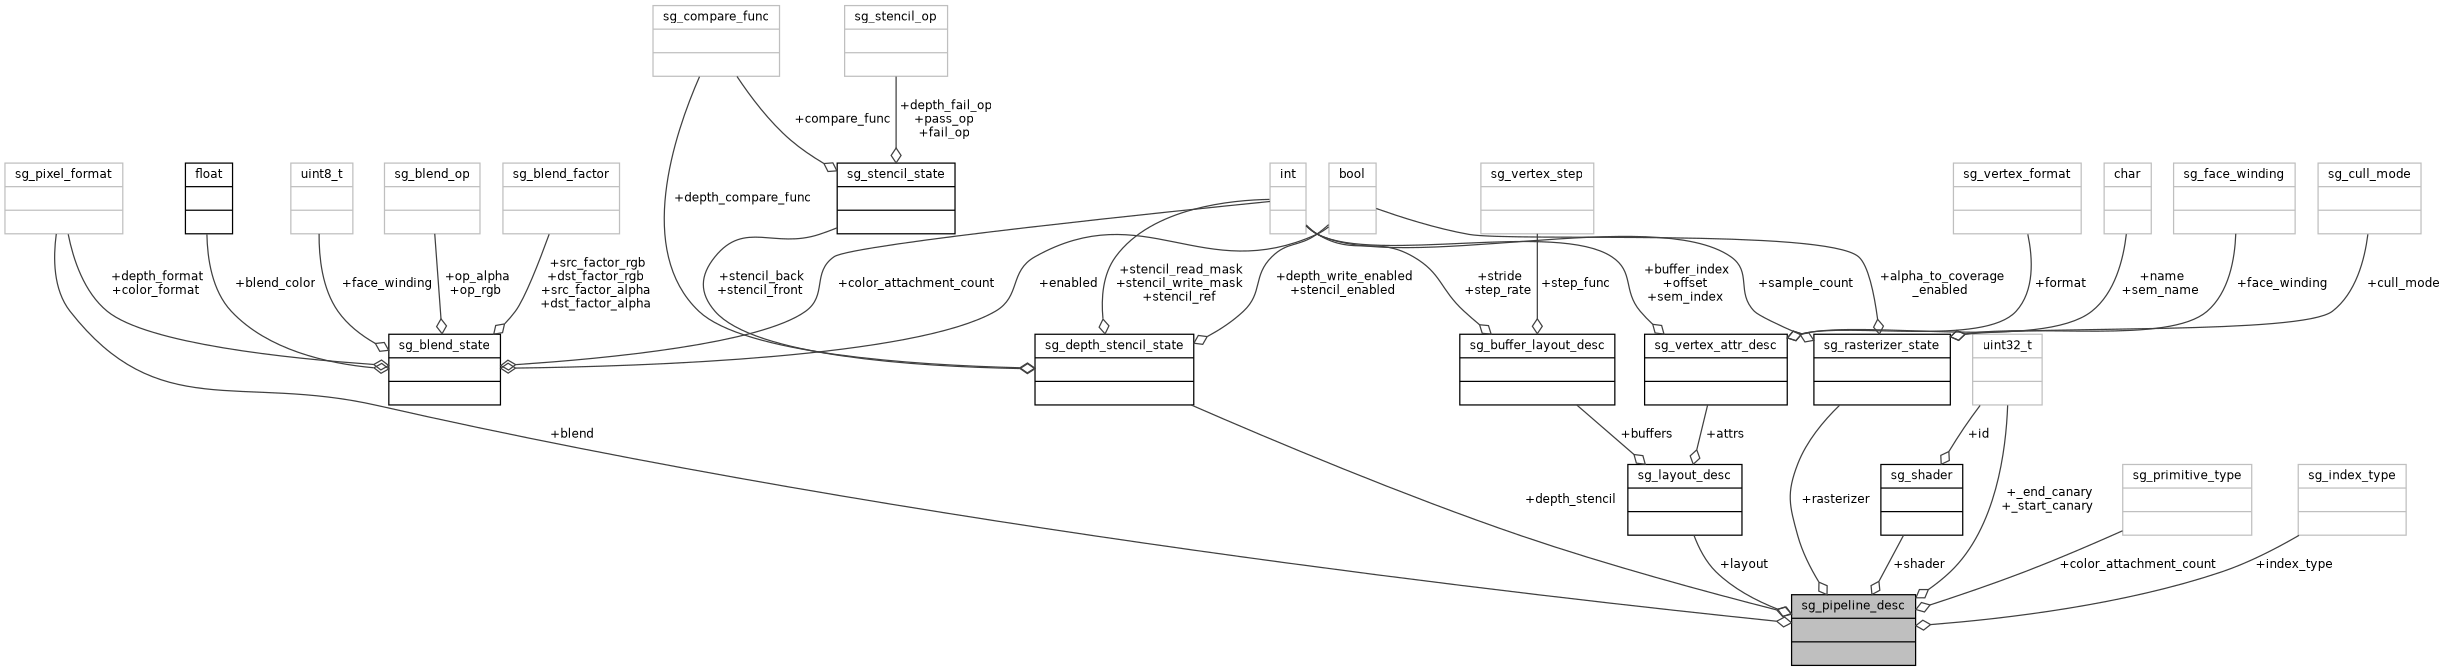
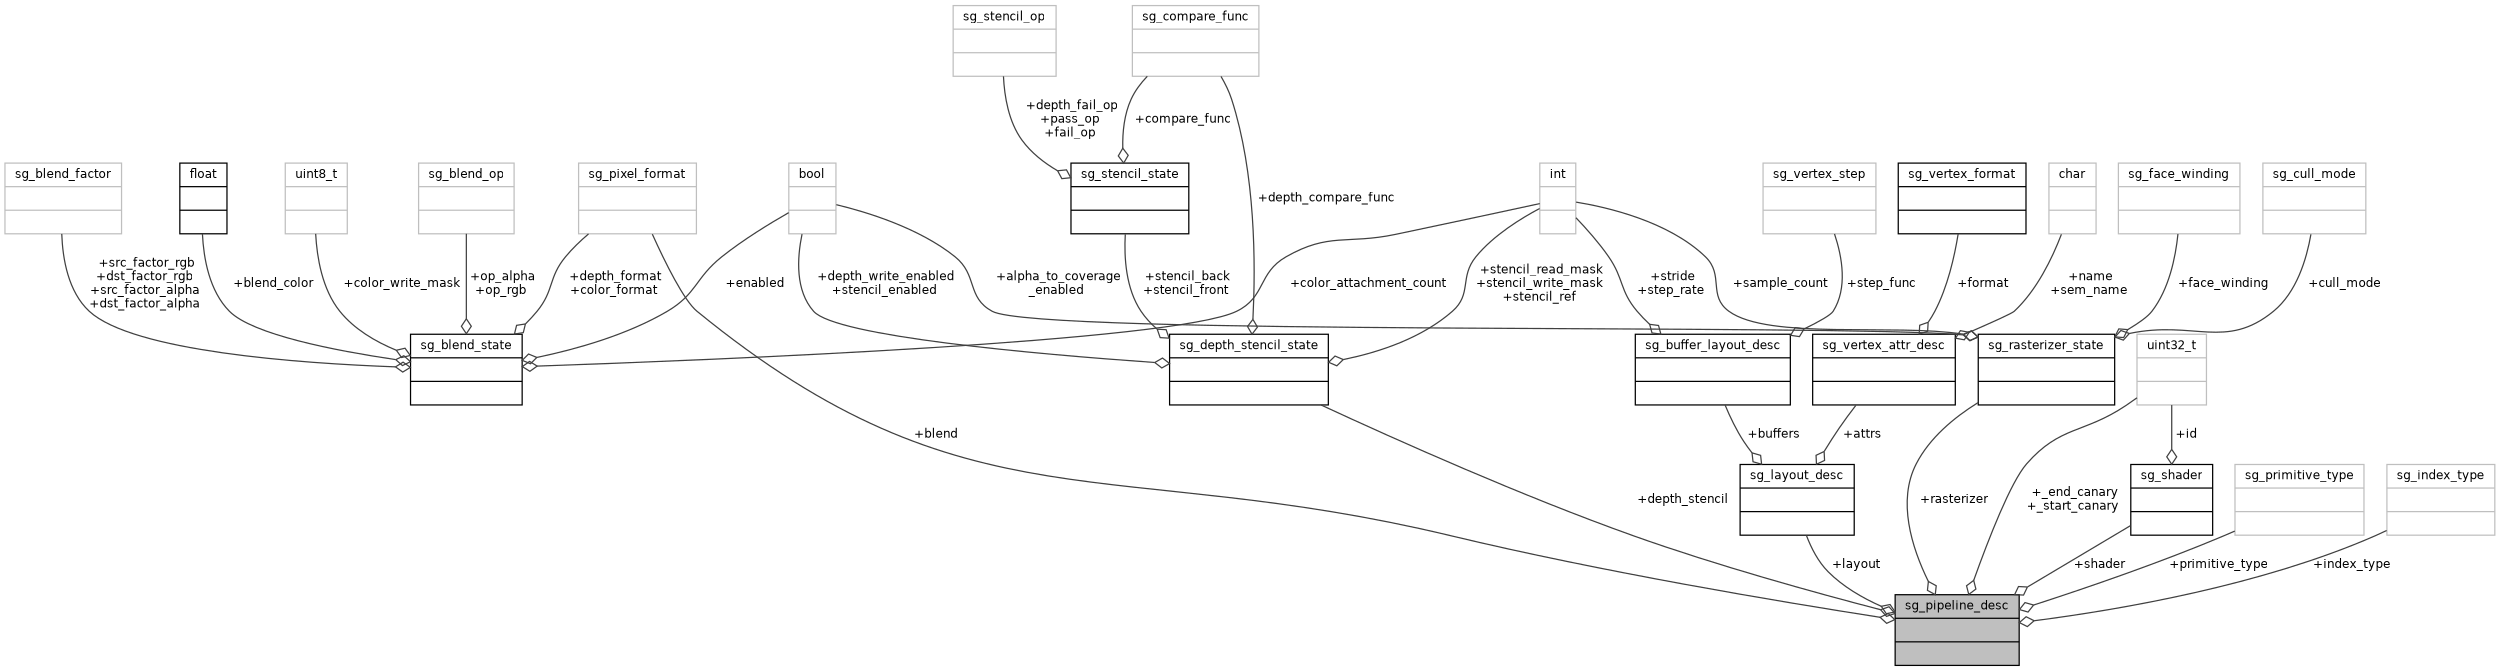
node "sg_vertex_format": color grey75 -> black
edge "int" -> "sg_vertex_attr_desc": removed, label "+buffer_index +offset +sem_index"
edge "uint8_t" -> "sg_blend_state": label " +face_winding" -> " +color_write_mask"
edge "sg_primitive_type" -> "sg_pipeline_desc": label " +color_attachment_count" -> " +primitive_type"
